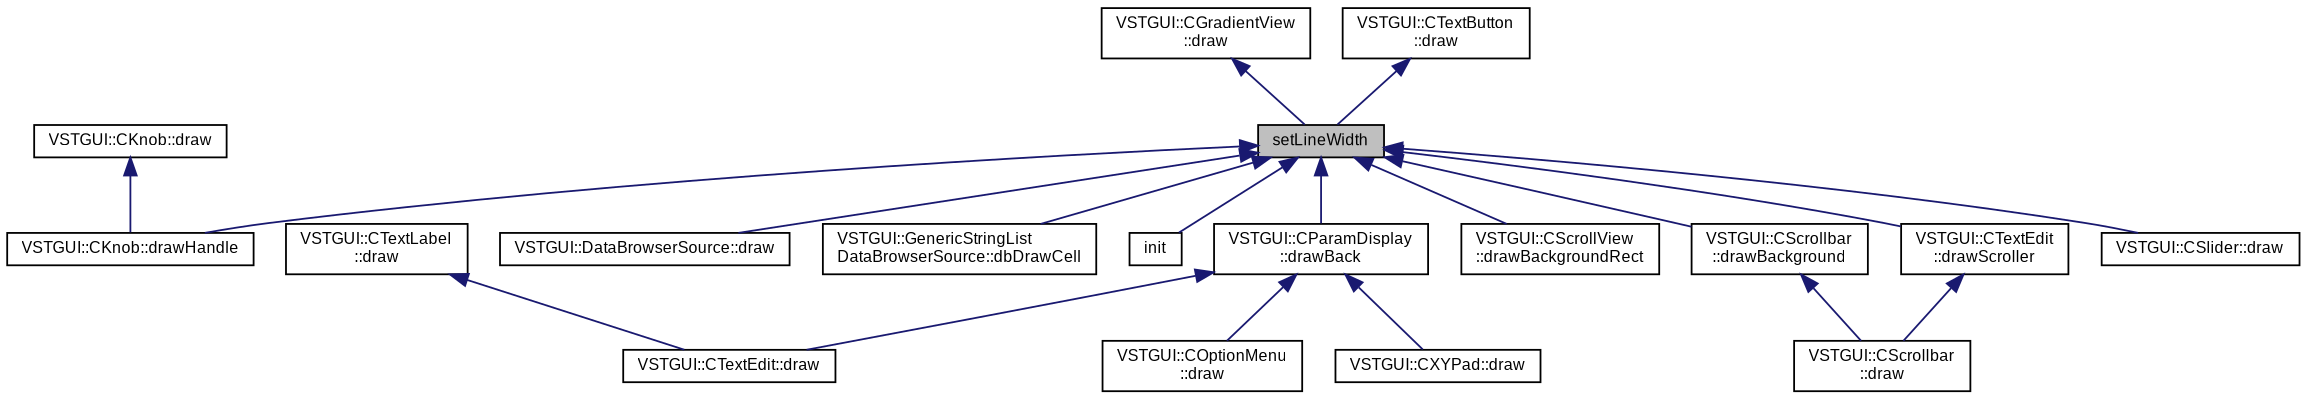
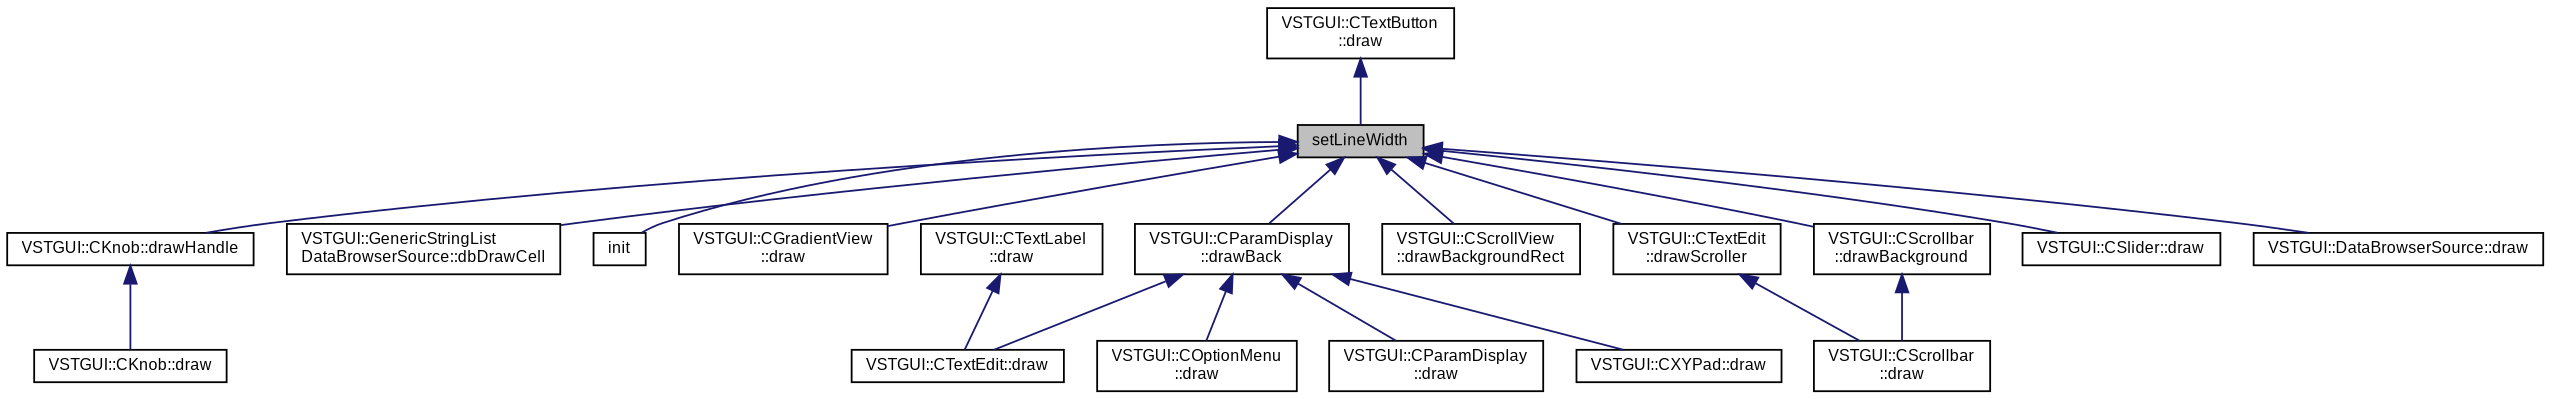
edge "setLineWidth" -> "VSTGUI::CGradientView ::draw": reversed
edge "VSTGUI::CKnob::drawHandle" -> "VSTGUI::CKnob::draw": reversed
node "VSTGUI::CParamDisplay ::draw": added
